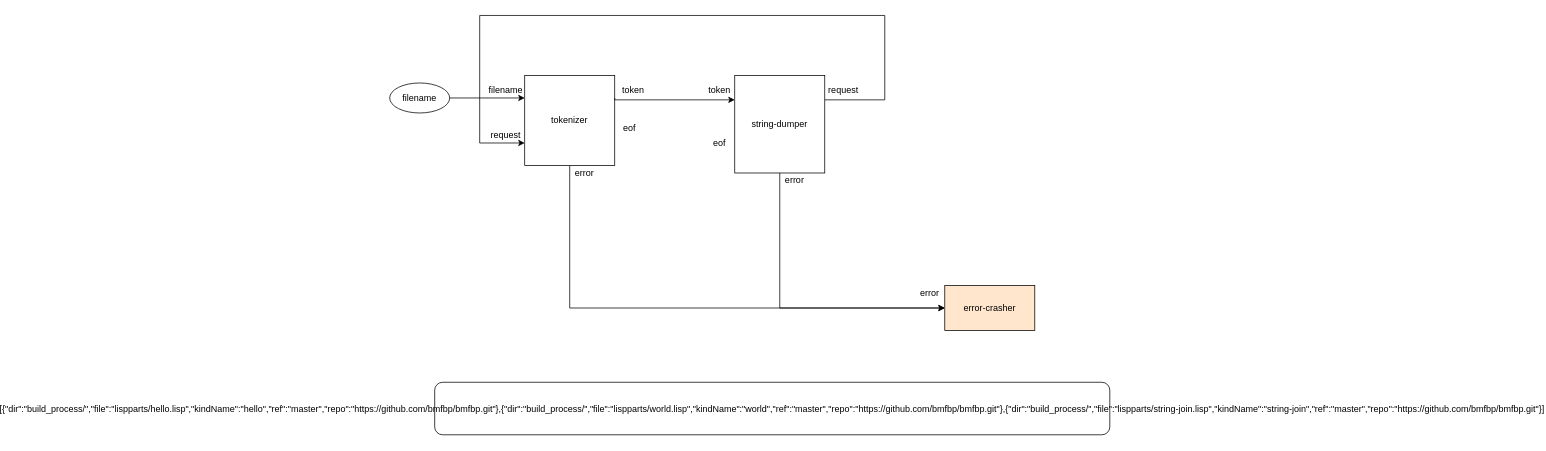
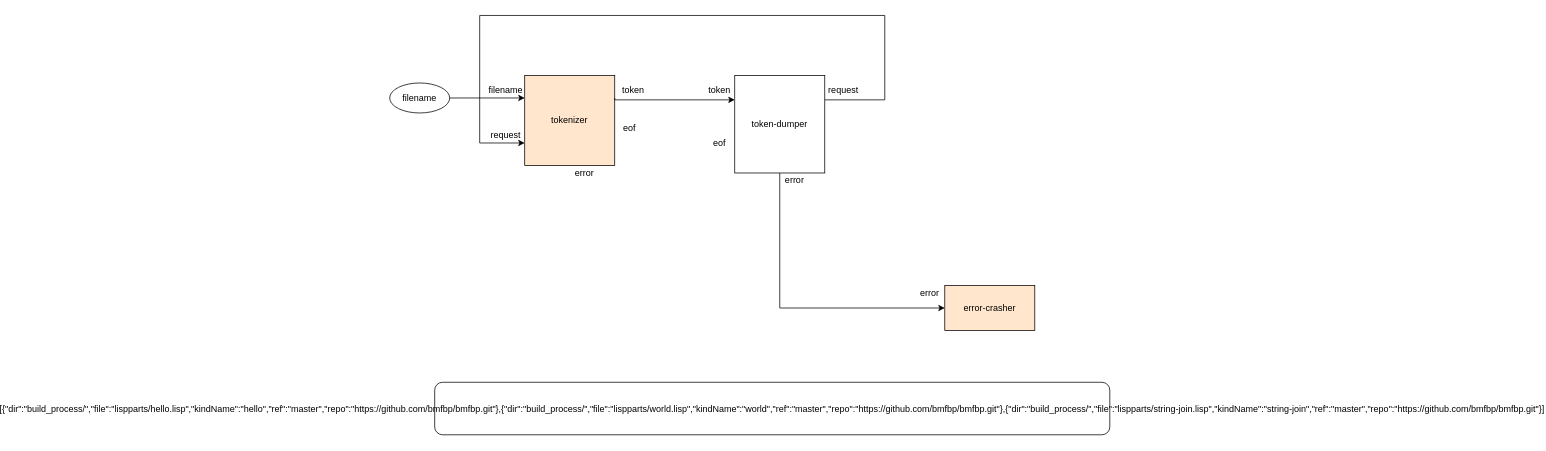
node "tokenizer": fillcolor #ffffff -> #ffe6cc
node "string-dumper": label "string-dumper" -> "token-dumper"
edge "tokenizer" -> "error-crasher": removed
